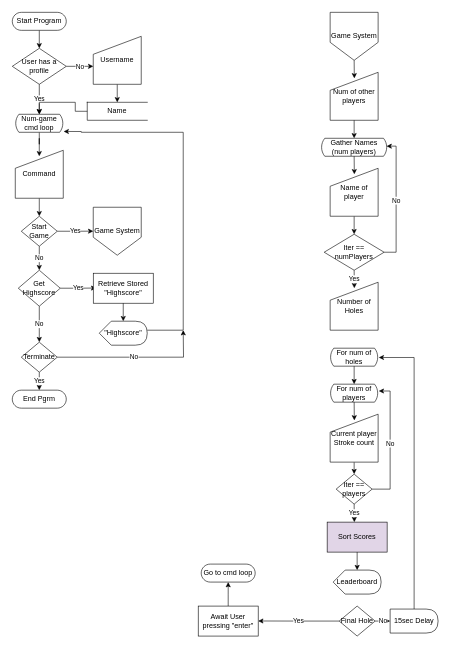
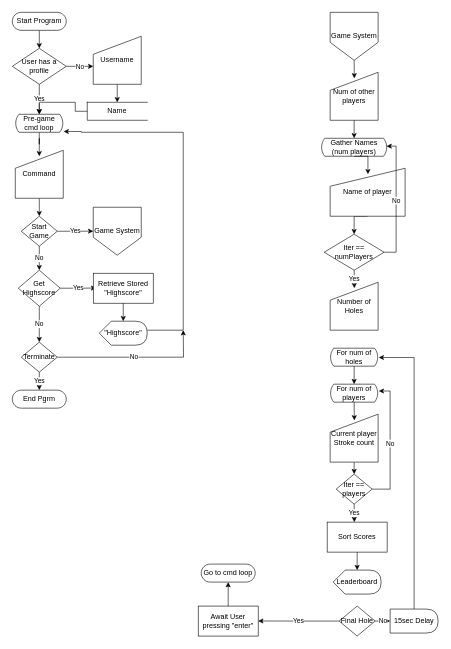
node "Num-game cmd loop": label "Num-game cmd loop" -> "Pre-game cmd loop"
node "Name of player": size 48x48 -> 75x48
node "Sort Scores": fillcolor #e1d5e7 -> #ffffff
